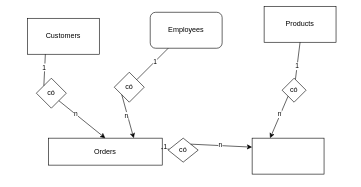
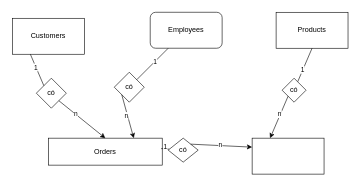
node "Products": moved (300, 24) -> (312, 30)
node "Customers": moved (63, 36) -> (48, 36)
